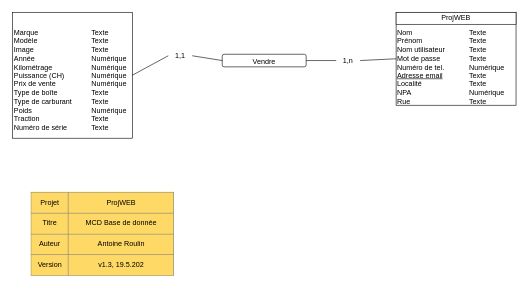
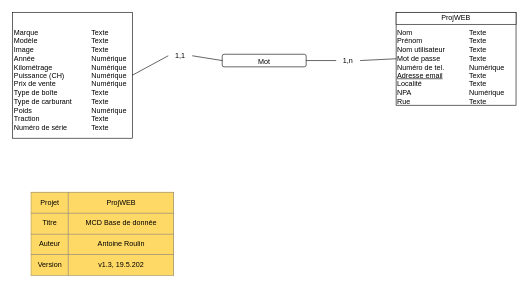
node "Vendre": label "Vendre" -> "Mot"
